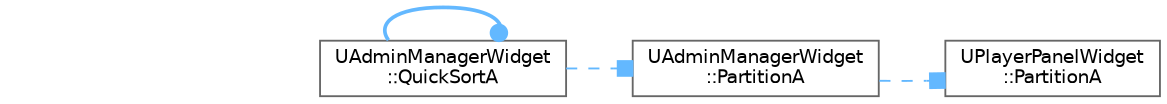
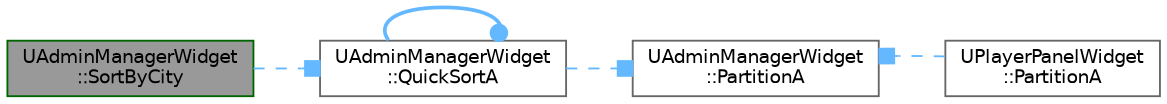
node "UAdminManagerWidget ::SortByCity": added
edge "UAdminManagerWidget ::PartitionA" -> "UPlayerPanelWidget ::PartitionA": reversed
